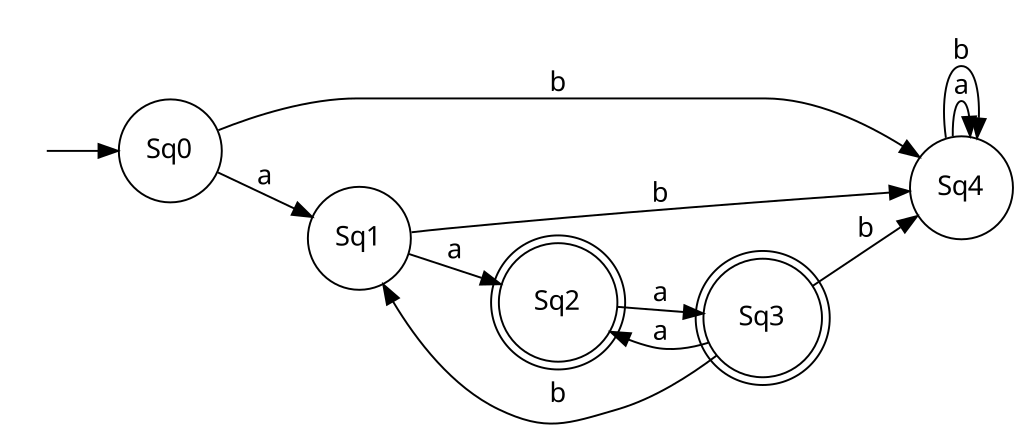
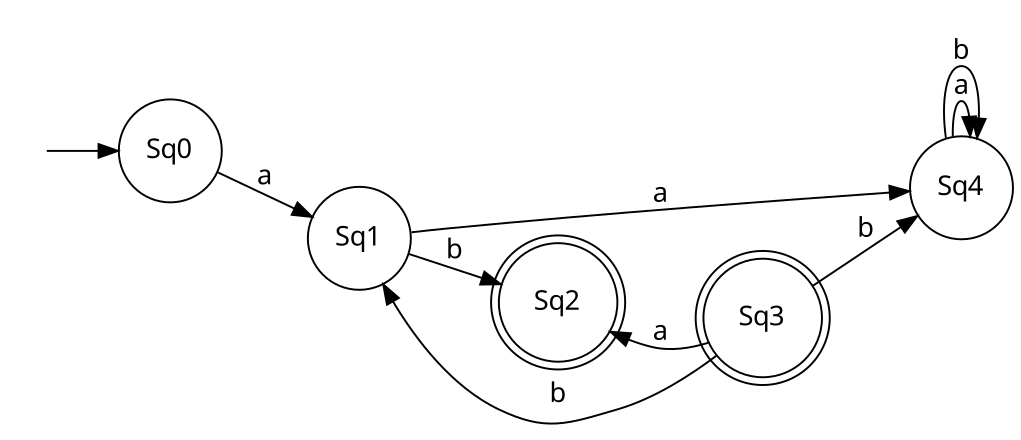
edge "Sq0" -> "Sq4": removed, label "b"
edge "Sq1" -> "Sq4": label "b" -> "a"
edge "Sq1" -> "Sq2": label "a" -> "b"
edge "Sq2" -> "Sq3": removed, label "a"
